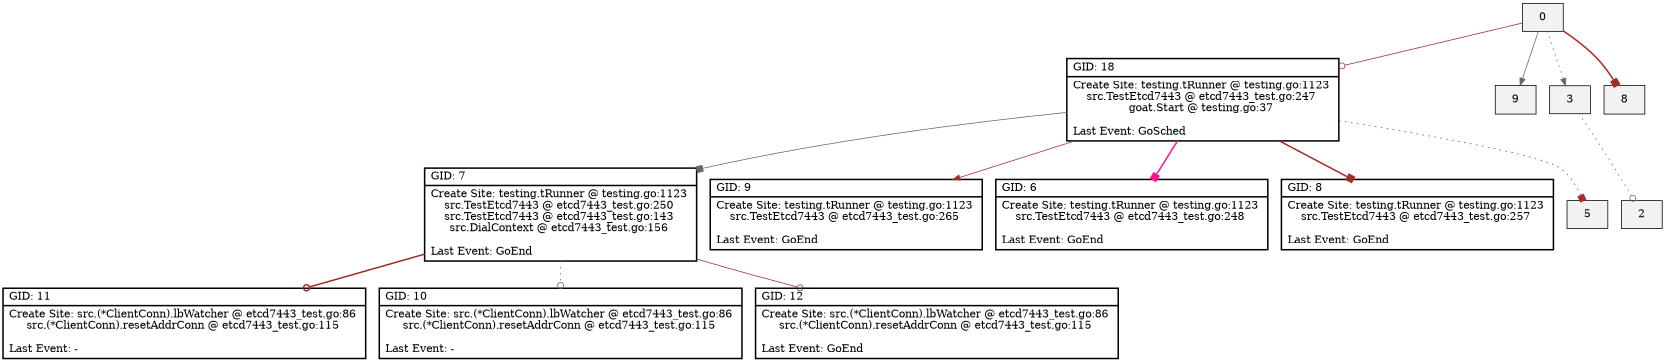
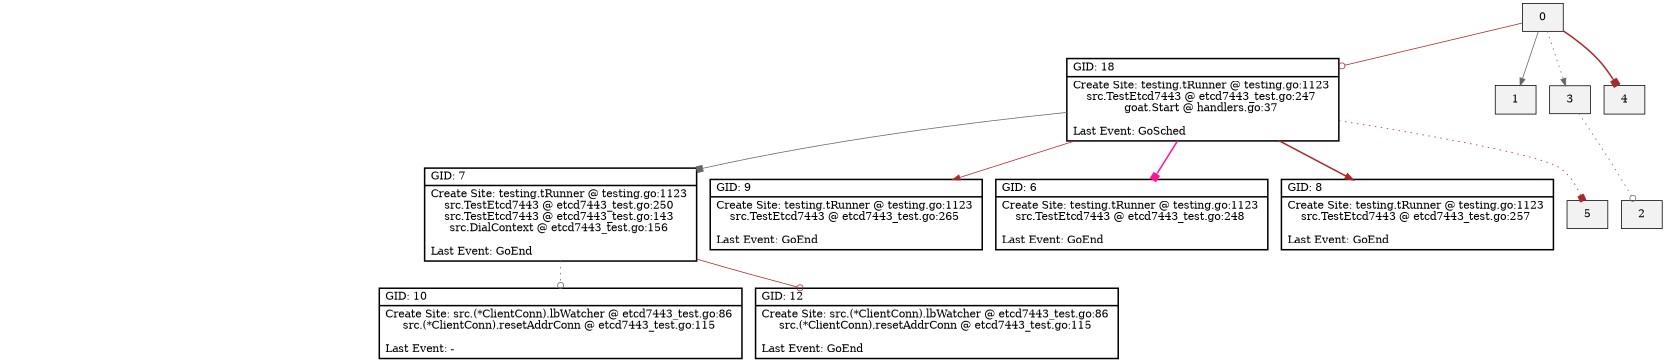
node "9": label "9" -> "1"
node "8": label "8" -> "4"
node "GID: 18": text "goat.Start @ testing.go:37" -> "goat.Start @ handlers.go:37"
edge "GID: 18" -> "GID: 8": arrowhead box -> normal
node "GID: 11": removed
